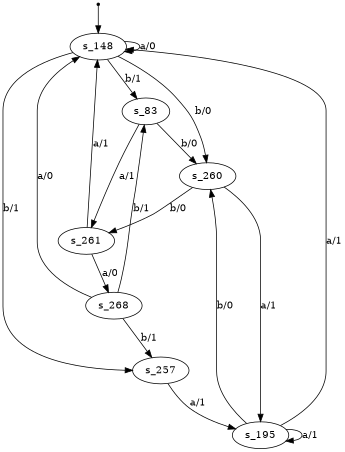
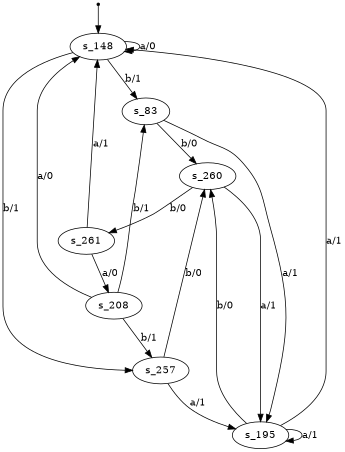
edge "s_148" -> "s_260": now "s_257" -> "s_260"
edge "s_83" -> "s_261": now "s_83" -> "s_195"
node "s_268": label "s_268" -> "s_208"
